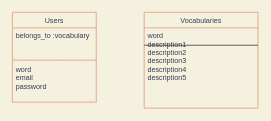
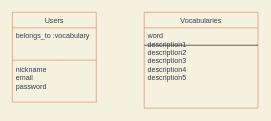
node "belongs_to :vocabulary word email password": label "belongs_to :vocabulary word email password" -> "belongs_to :vocabulary nickname email password"
